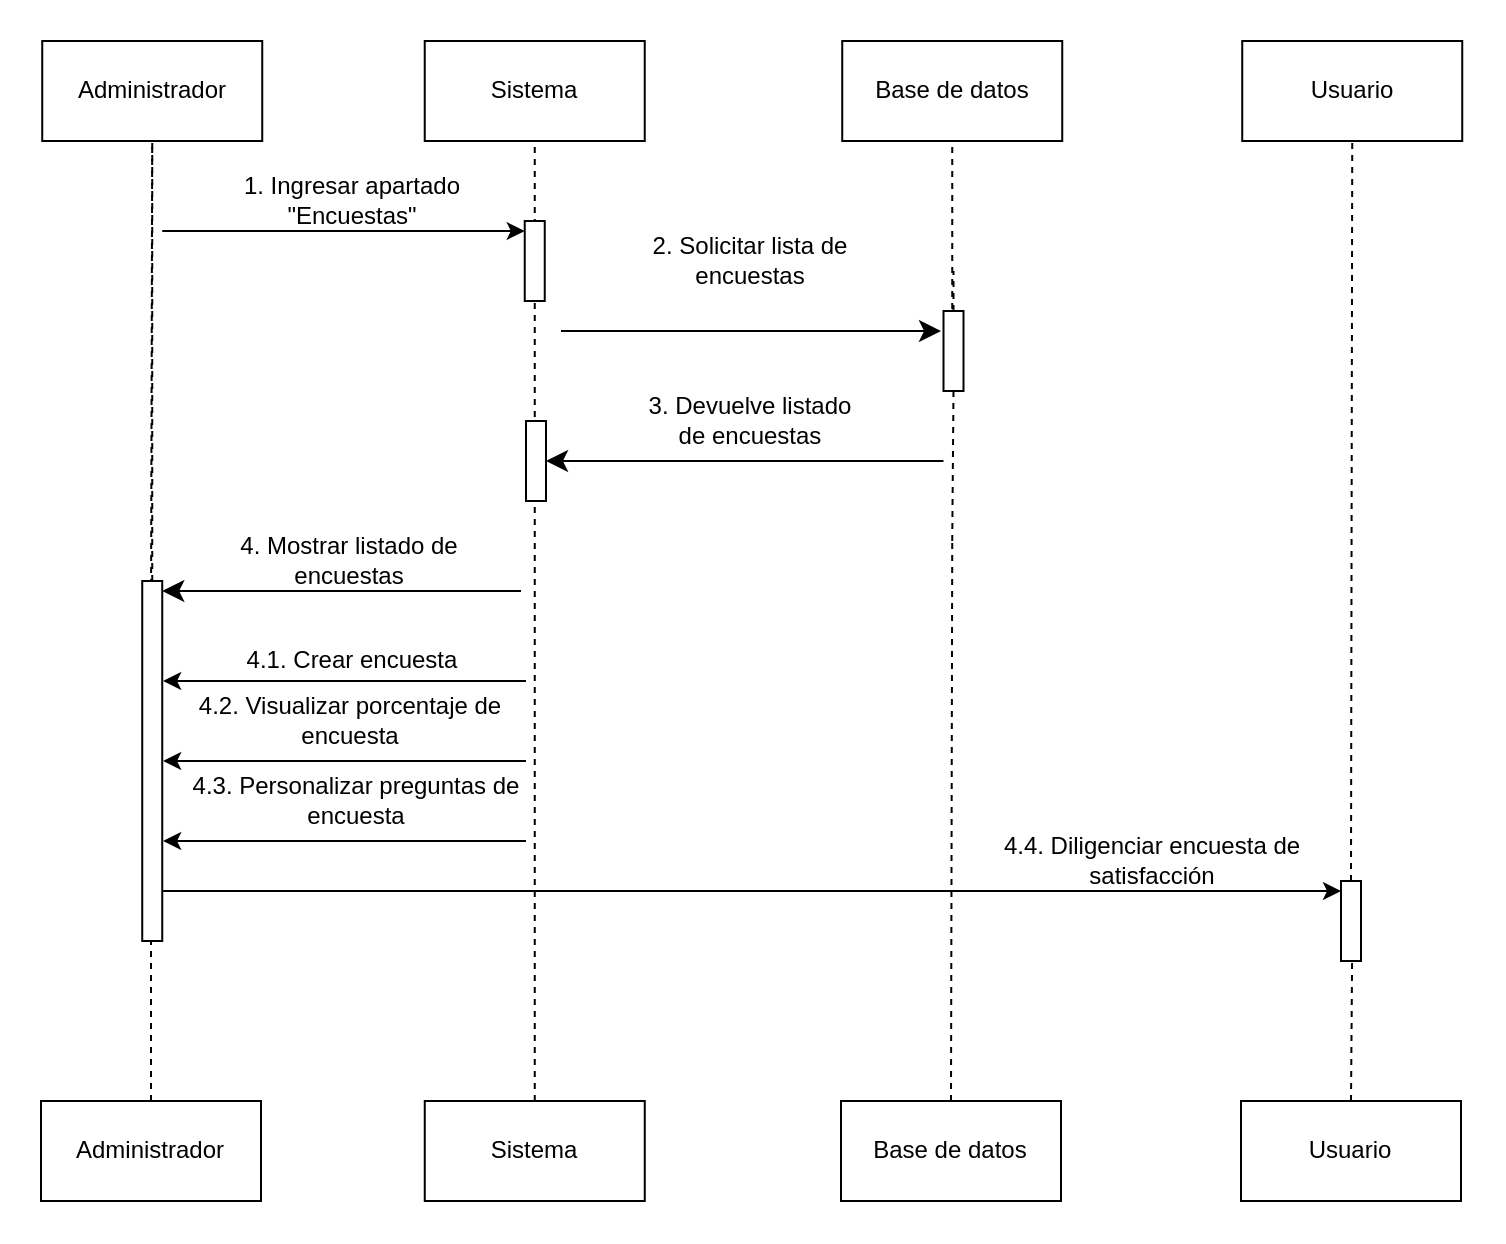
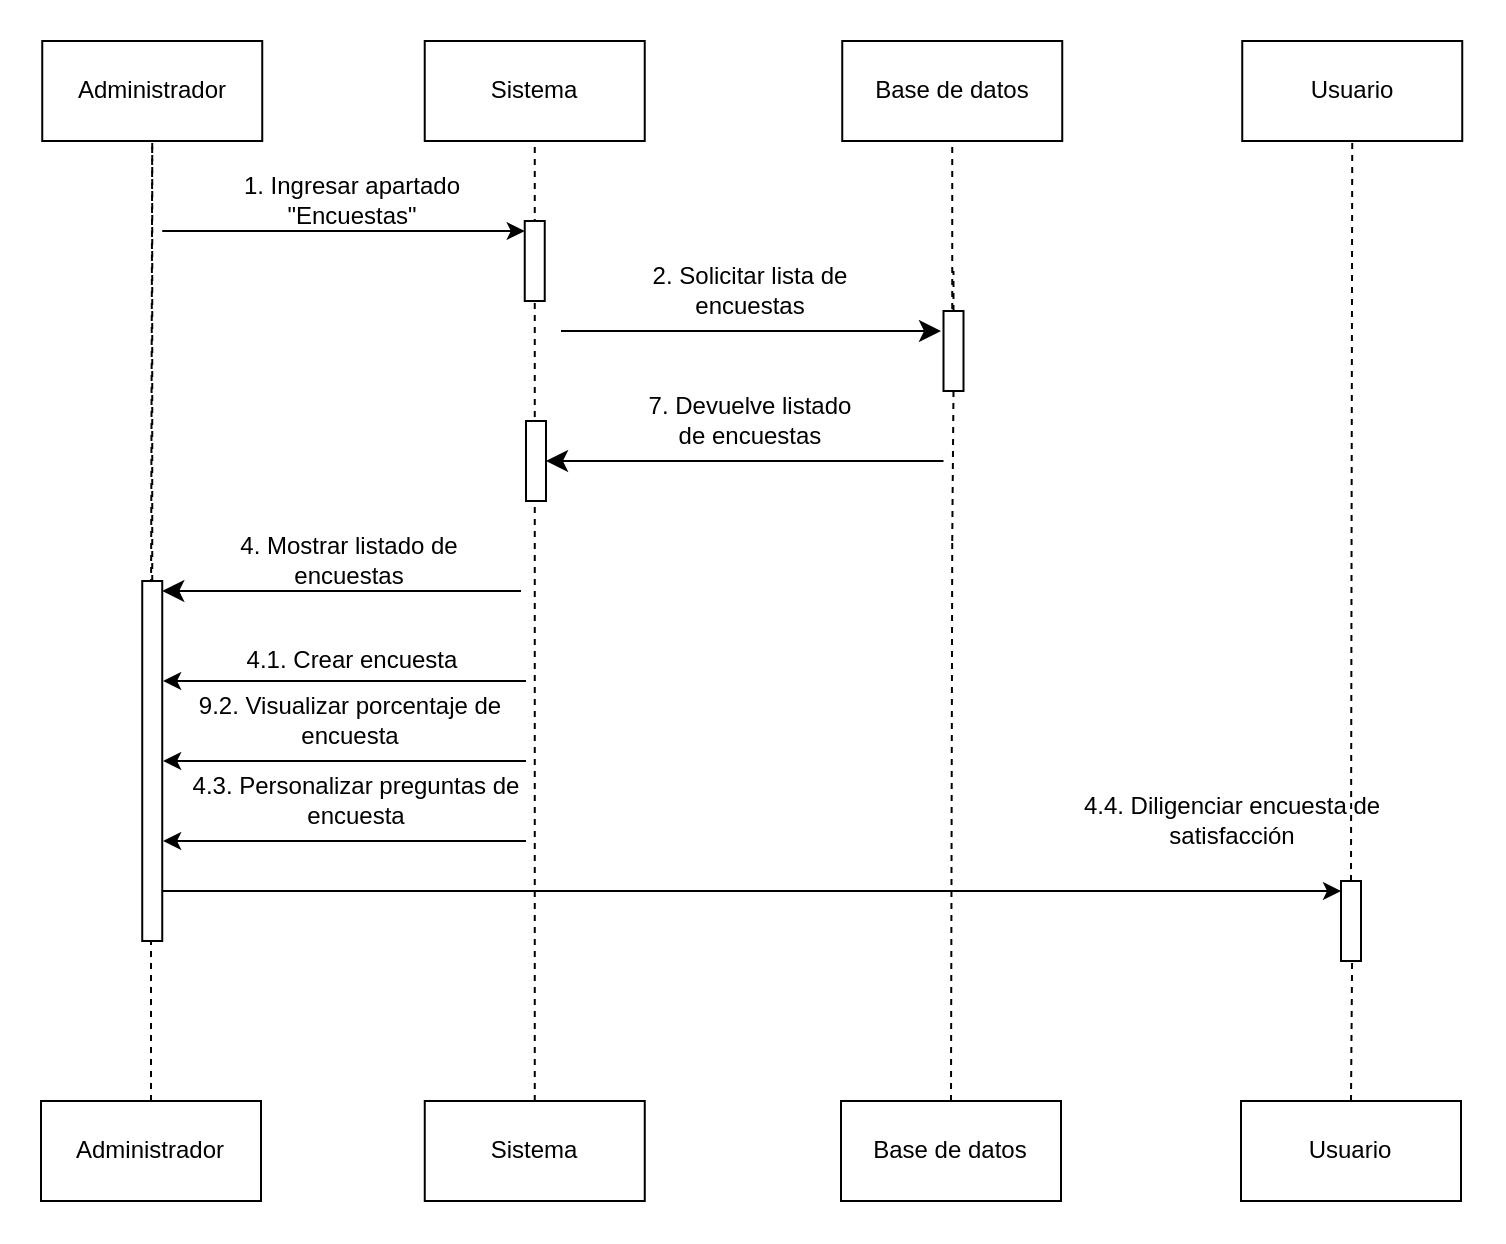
node "2. Solicitar lista de encuestas": moved (751, 261) -> (751, 291)
node "3. Devuelve listado de encuestas": label "3. Devuelve listado de encuestas" -> "7. Devuelve listado de encuestas"
node "4.2. Visualizar porcentaje de encuesta": label "4.2. Visualizar porcentaje de encuesta" -> "9.2. Visualizar porcentaje de encuesta"
node "4.4. Diligenciar encuesta de satisfacción": moved (1152, 861) -> (1232, 821)
